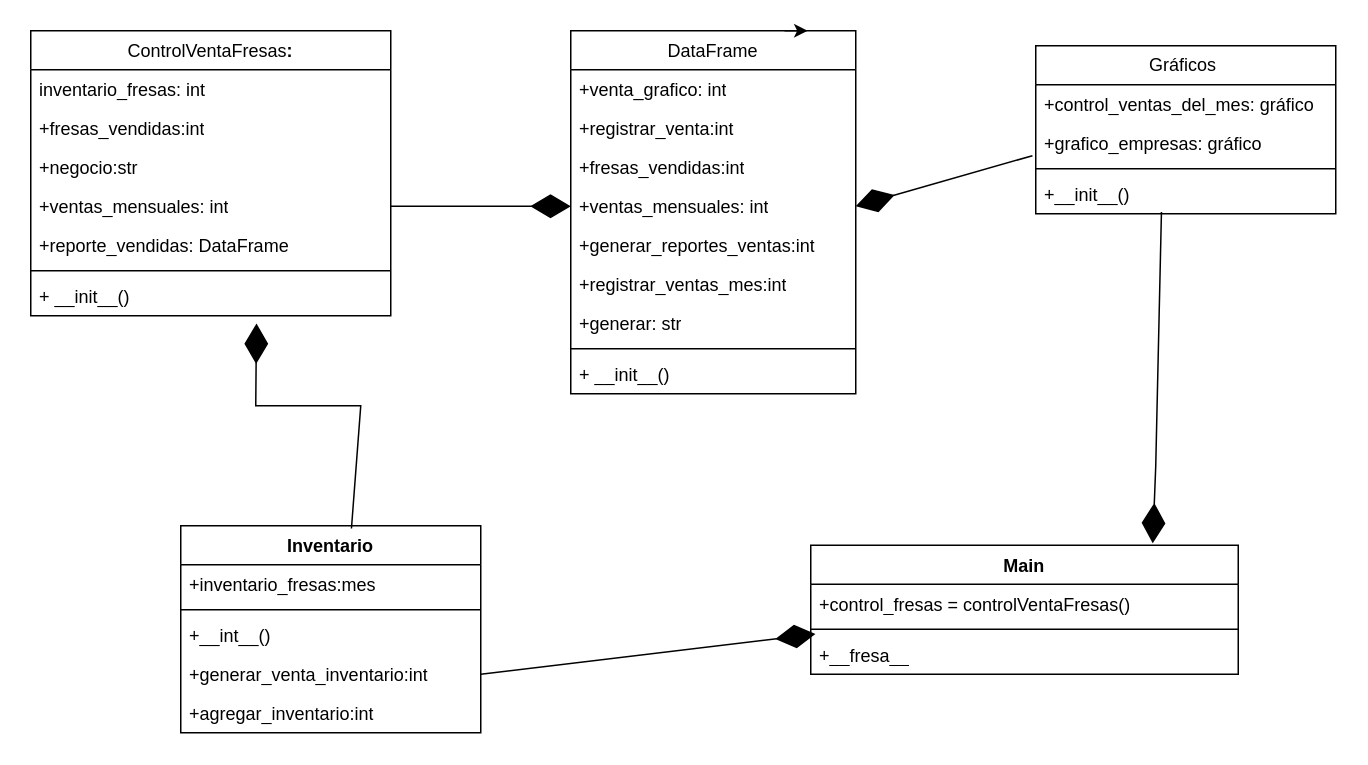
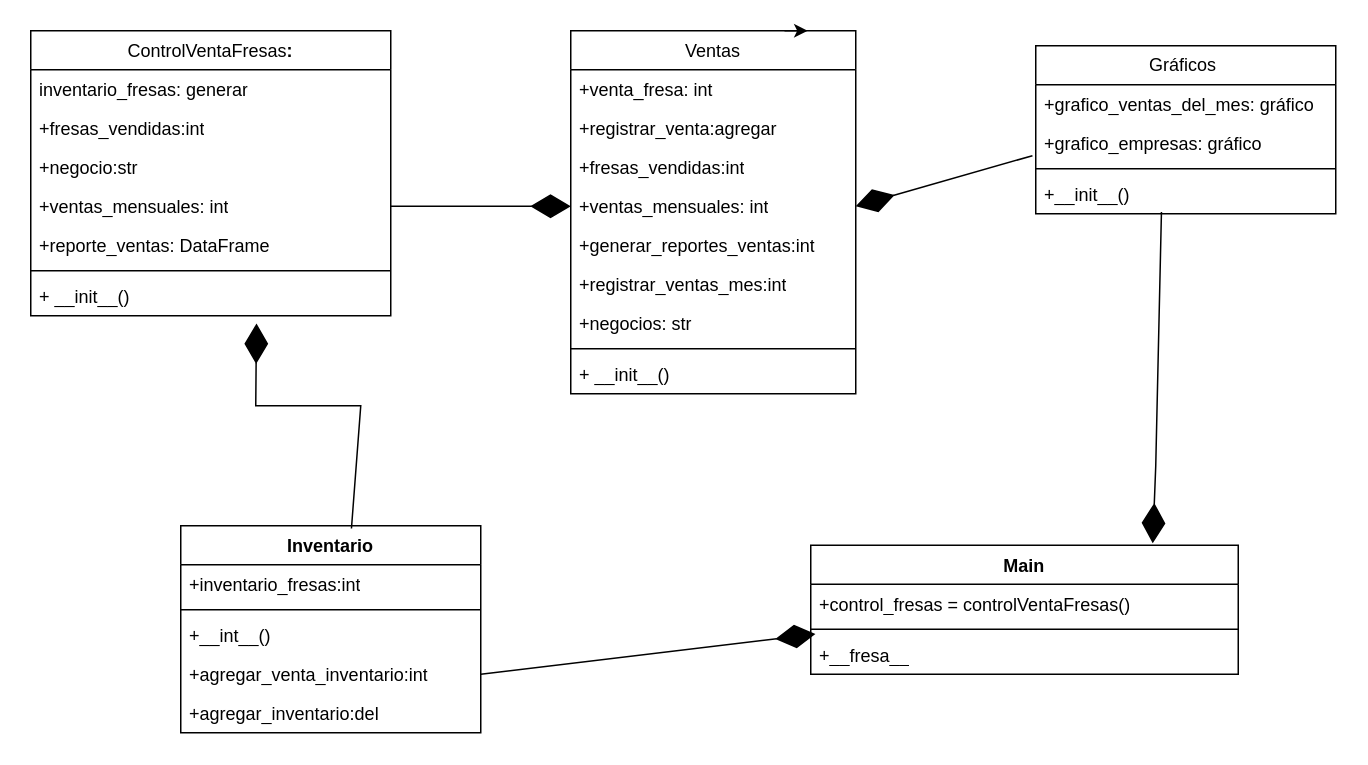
node "DataFrame": label "DataFrame" -> "Ventas"
node "inventario_fresas: int": label "inventario_fresas: int" -> "inventario_fresas: generar"
node "+venta_grafico: int": label "+venta_grafico: int" -> "+venta_fresa: int"
node "+control_ventas_del_mes: gráfico": label "+control_ventas_del_mes: gráfico" -> "+grafico_ventas_del_mes: gráfico"
node "+registrar_venta:int": label "+registrar_venta:int" -> "+registrar_venta:agregar"
node "+reporte_vendidas: DataFrame": label "+reporte_vendidas: DataFrame" -> "+reporte_ventas: DataFrame"
node "+generar: str": label "+generar: str" -> "+negocios: str"
node "+inventario_fresas:mes": label "+inventario_fresas:mes" -> "+inventario_fresas:int"
node "+generar_venta_inventario:int": label "+generar_venta_inventario:int" -> "+agregar_venta_inventario:int"
node "+agregar_inventario:int": label "+agregar_inventario:int" -> "+agregar_inventario:del"
